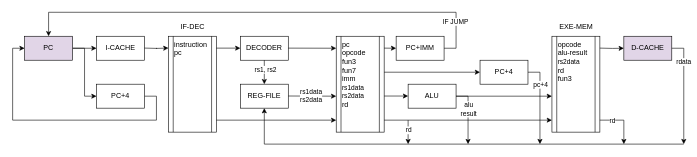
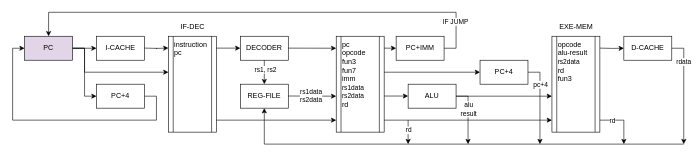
node "D-CACHE": fillcolor #e1d5e7 -> #ffffff
edge "PC" -> "instruction pc": added
